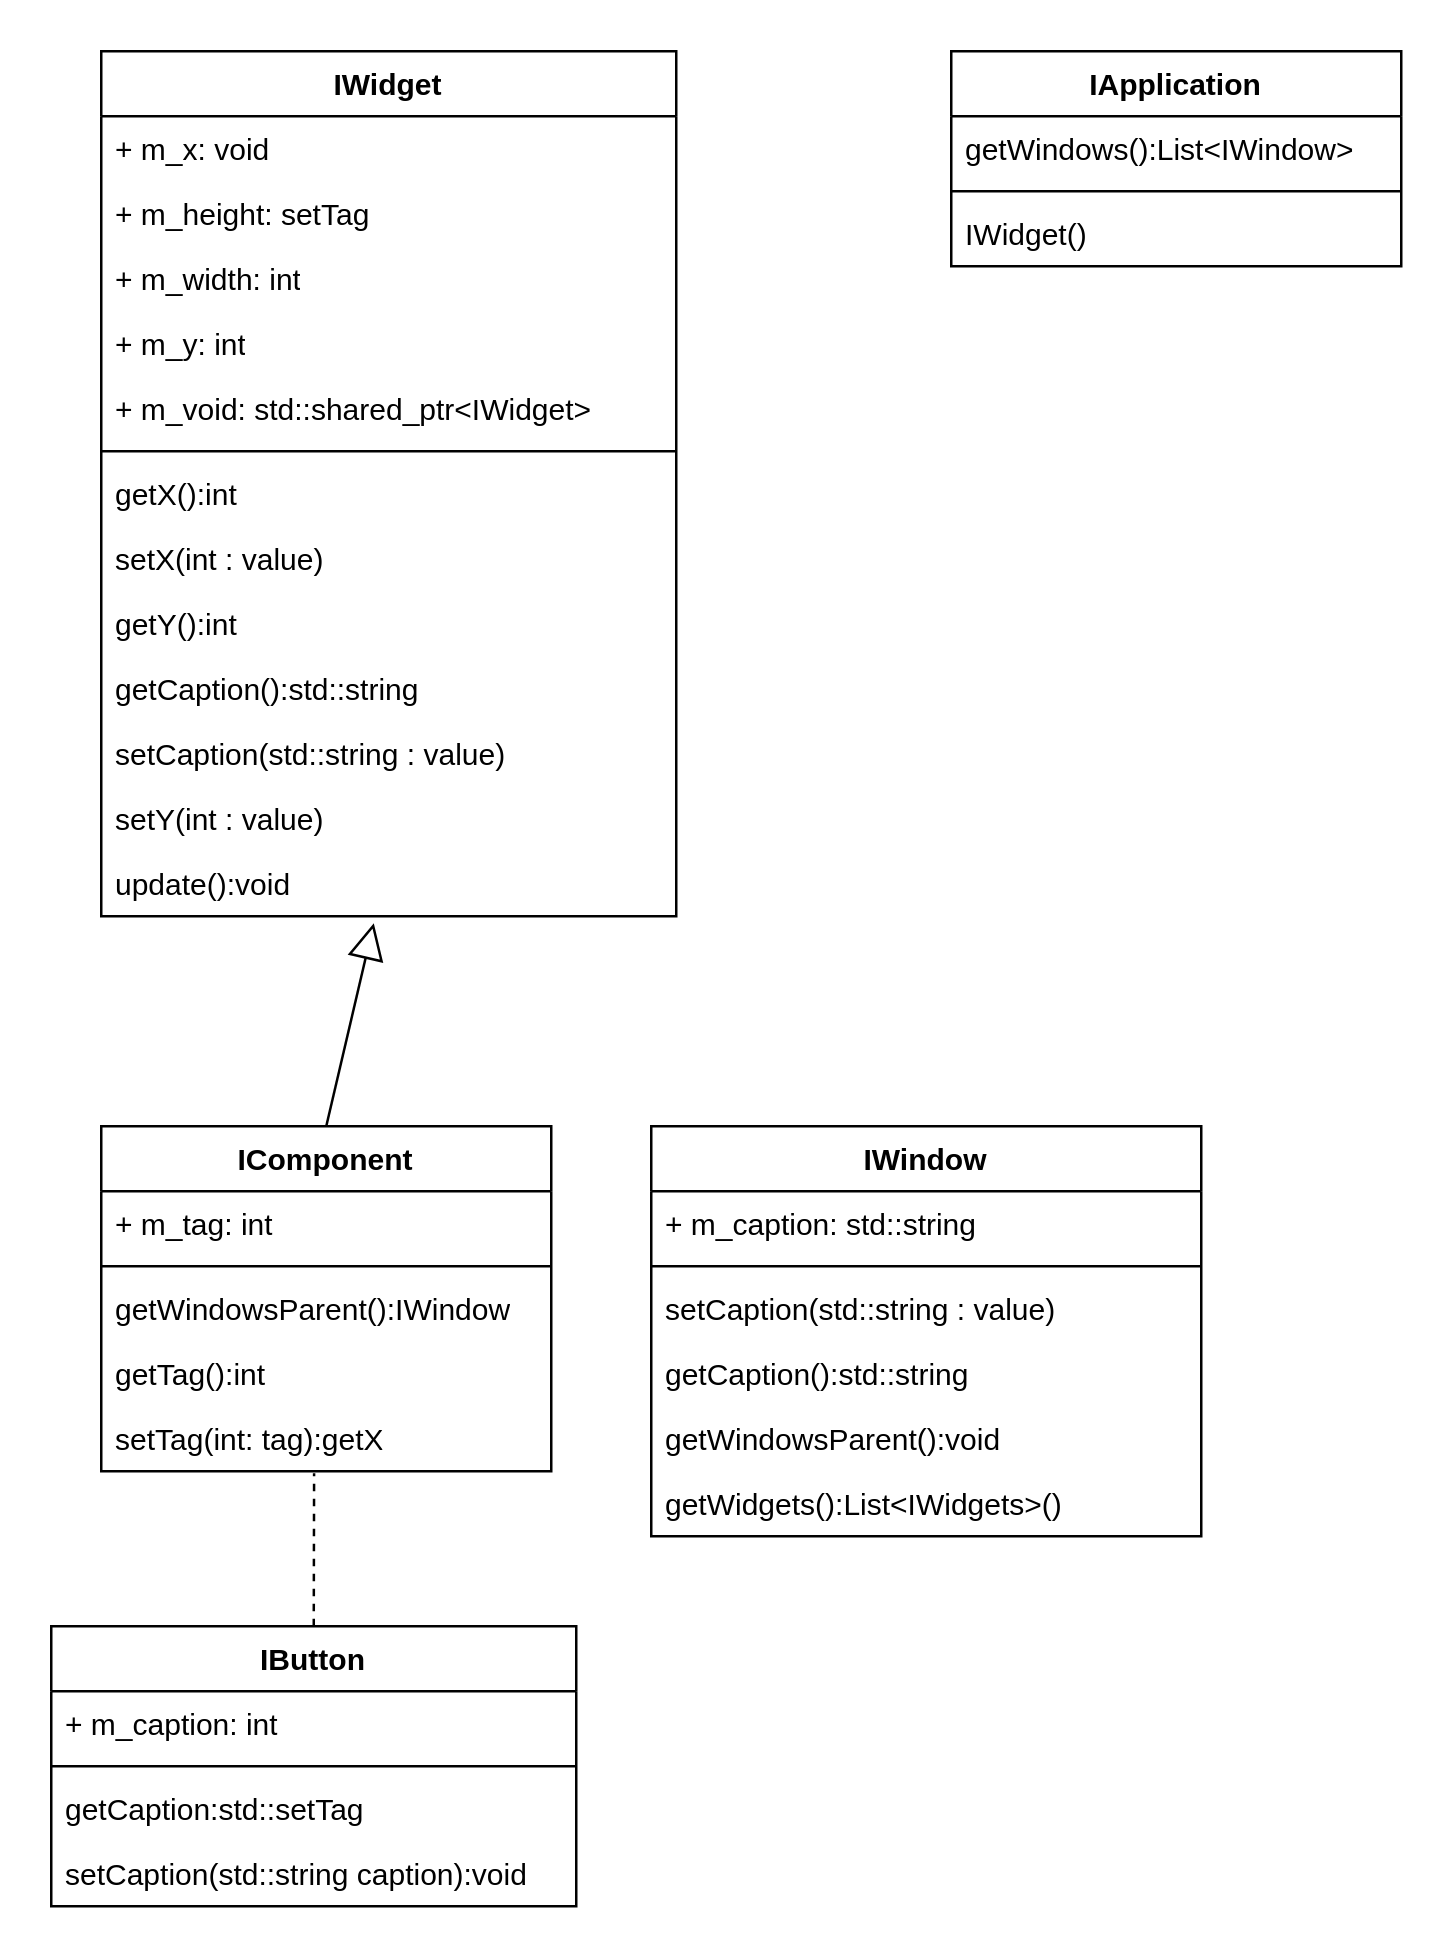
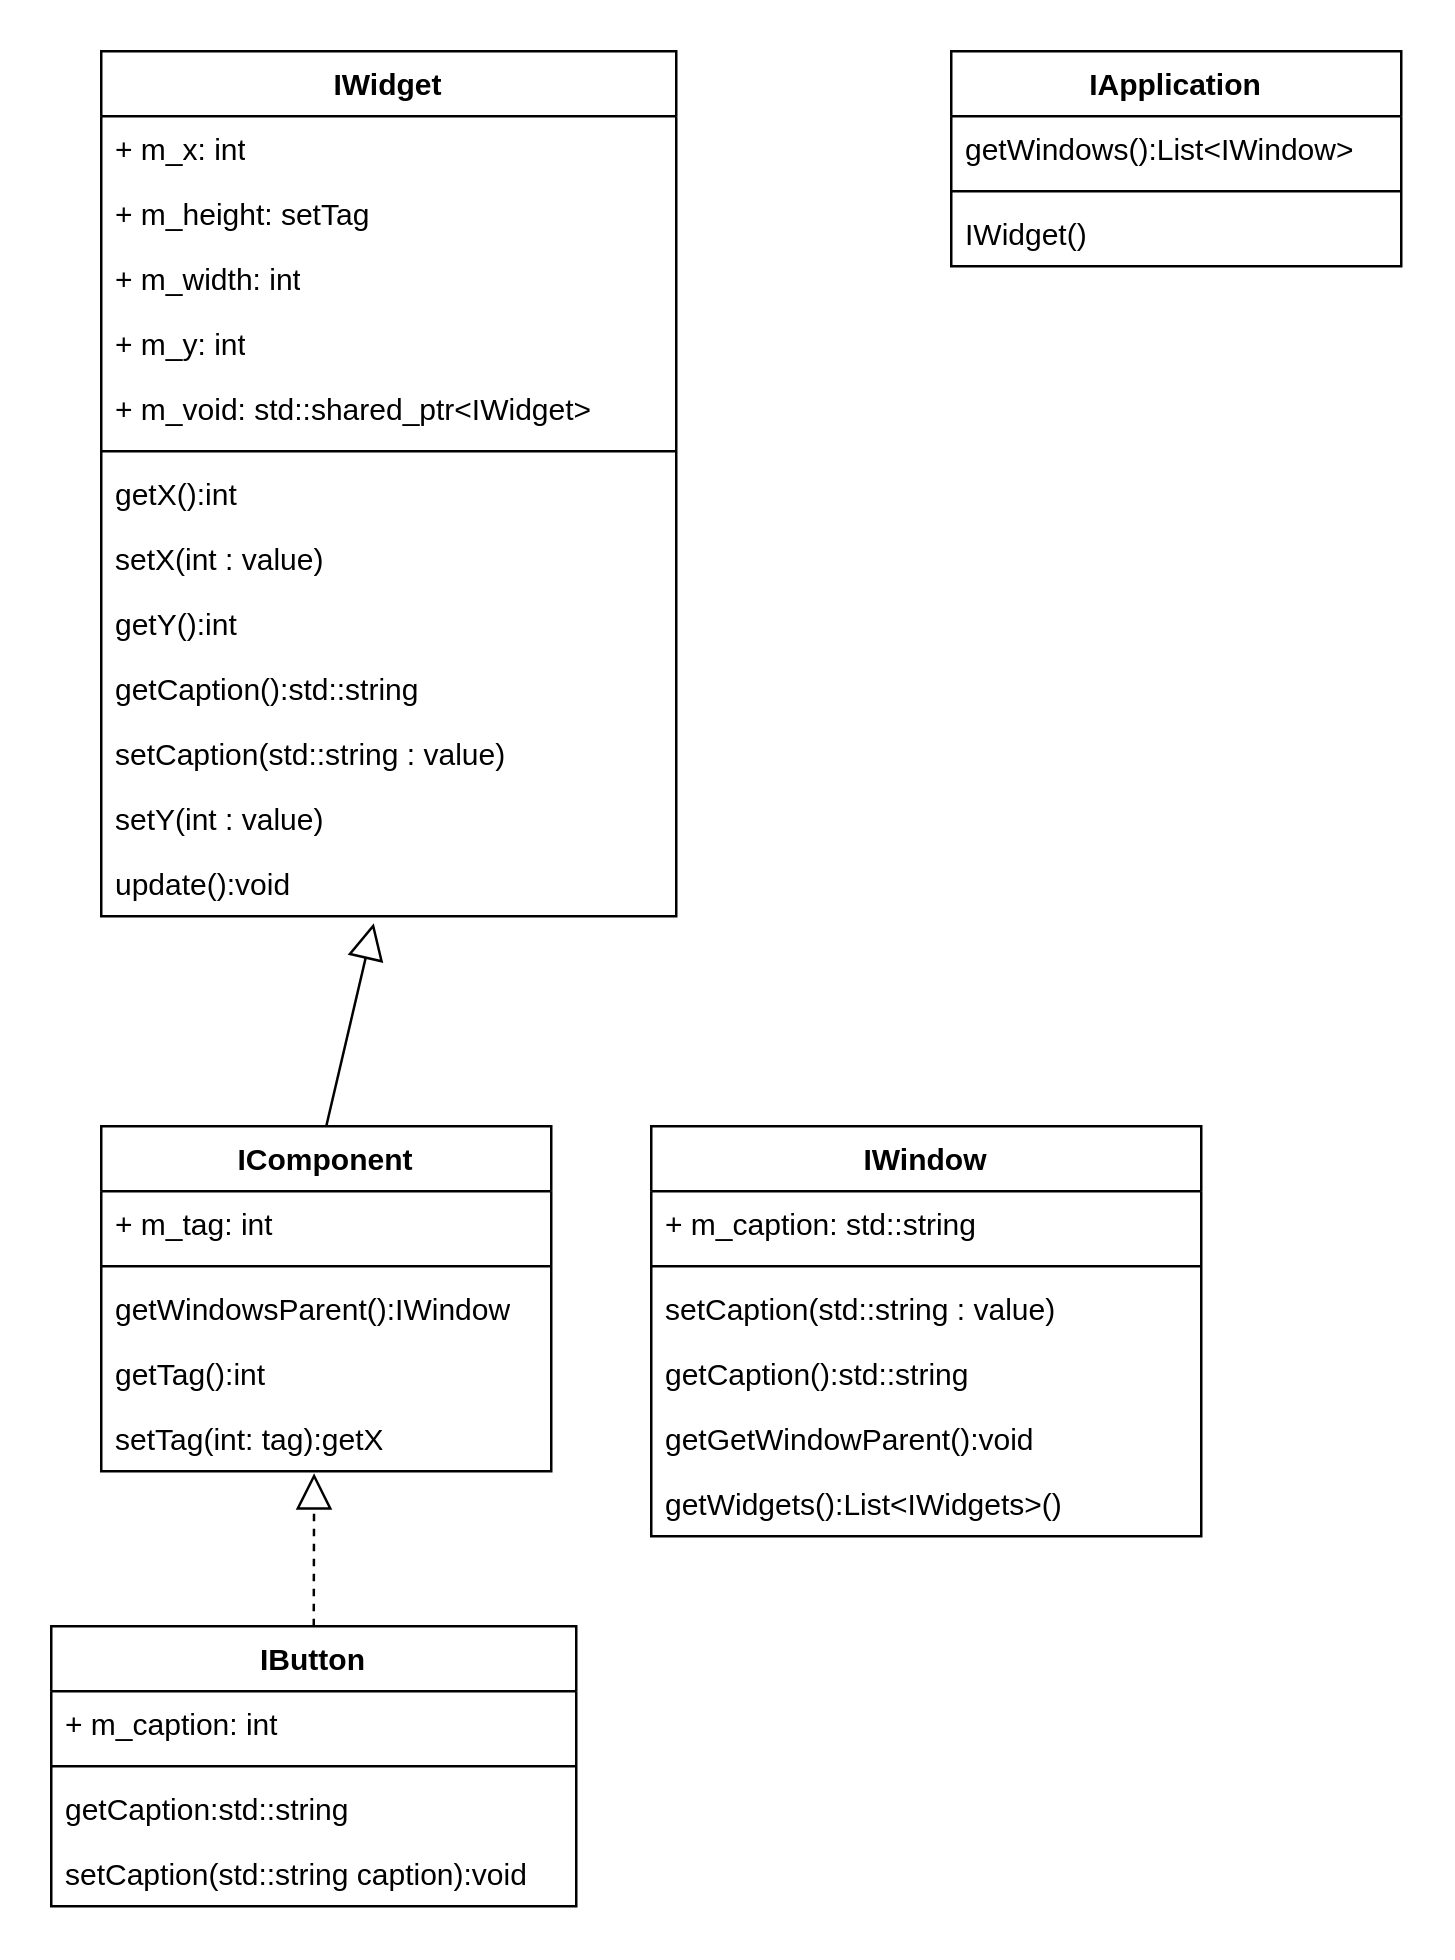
node "+ m_x: void": label "+ m_x: void" -> "+ m_x: int"
node "getWindowsParent():void": label "getWindowsParent():void" -> "getGetWindowParent():void"
edge "setTag(int: tag):getX" -- "IButton": arrowhead none -> block
node "getCaption:std::setTag": label "getCaption:std::setTag" -> "getCaption:std::string"
